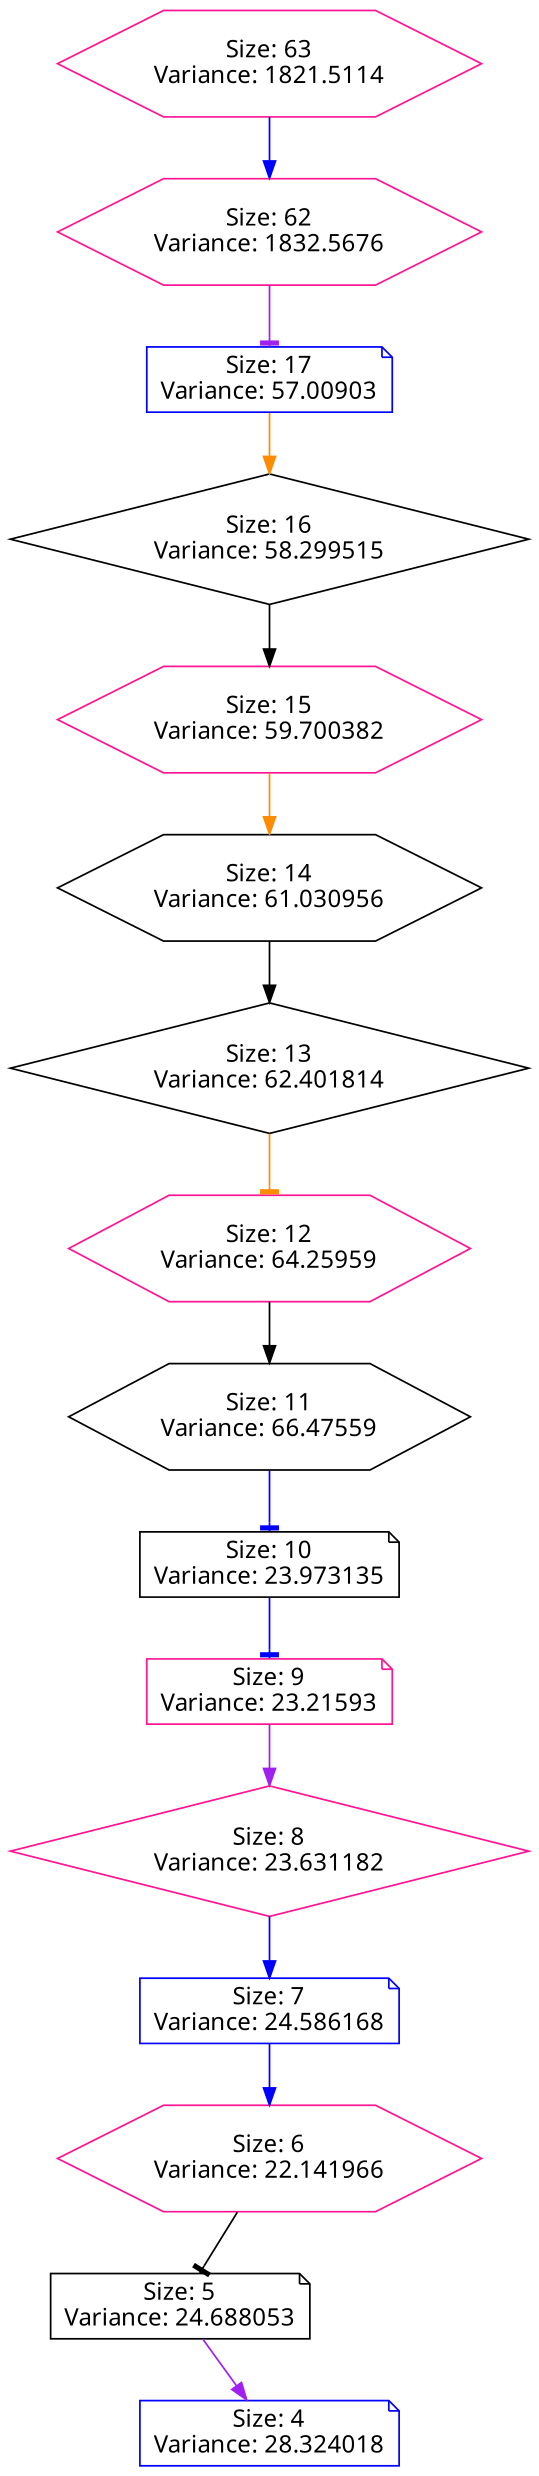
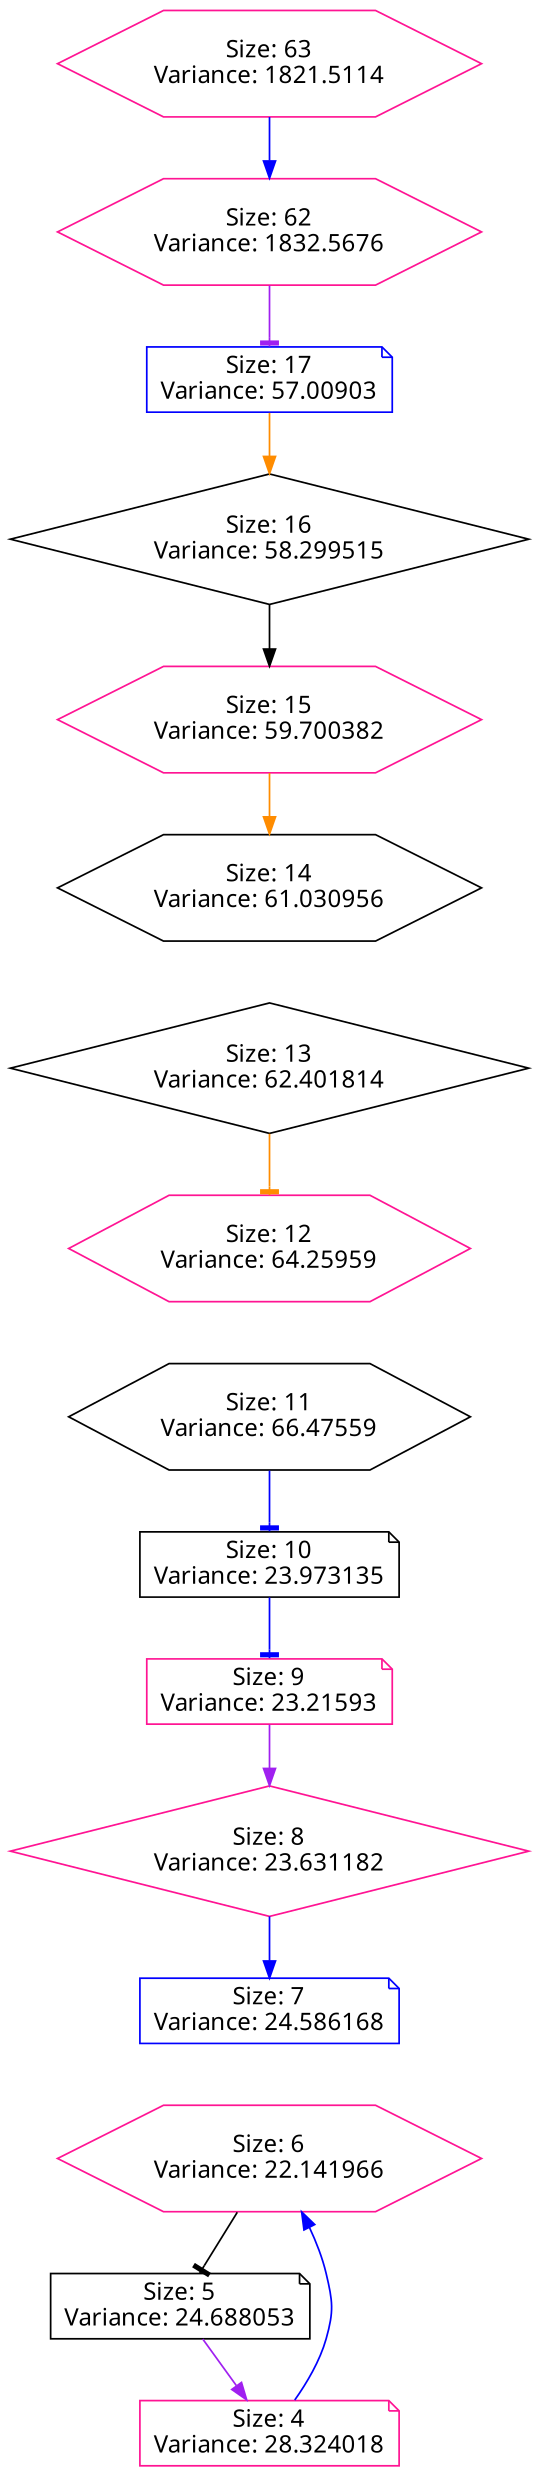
edge "Size: 14 Variance: 61.030956" -> "Size: 13 Variance: 62.401814": removed
edge "Size: 12 Variance: 64.25959" -> "Size: 11 Variance: 66.47559": removed
edge "Size: 7 Variance: 24.586168" -> "Size: 6 Variance: 22.141966": now "Size: 4 Variance: 28.324018" -> "Size: 6 Variance: 22.141966"
node "Size: 4 Variance: 28.324018": color blue -> deeppink
